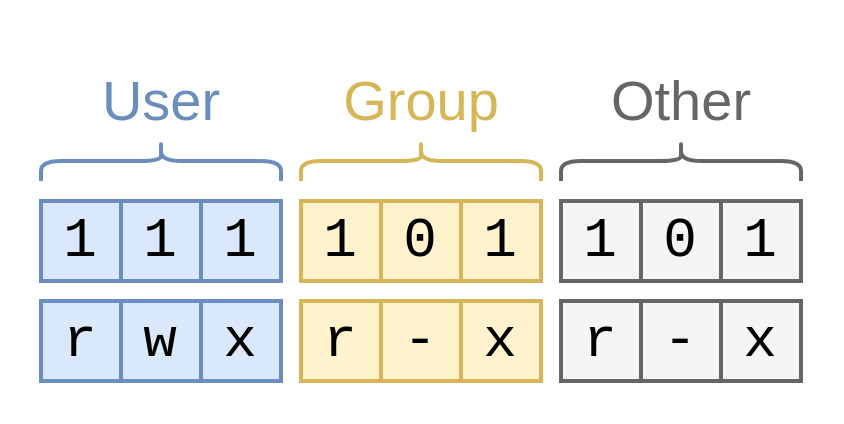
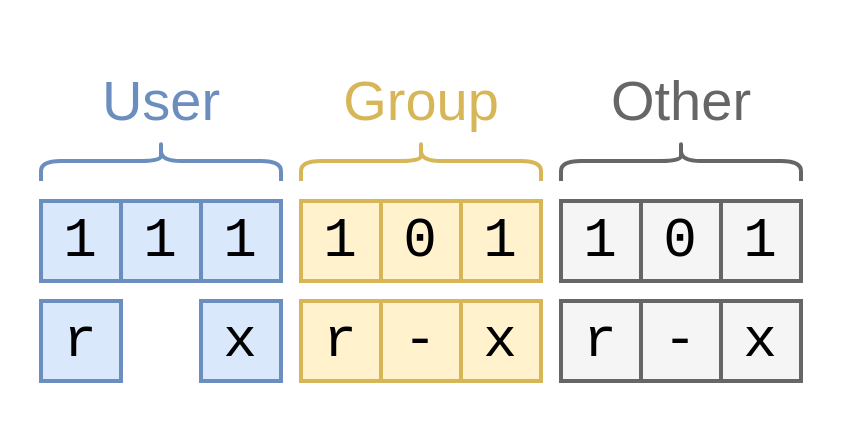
node "w": removed
